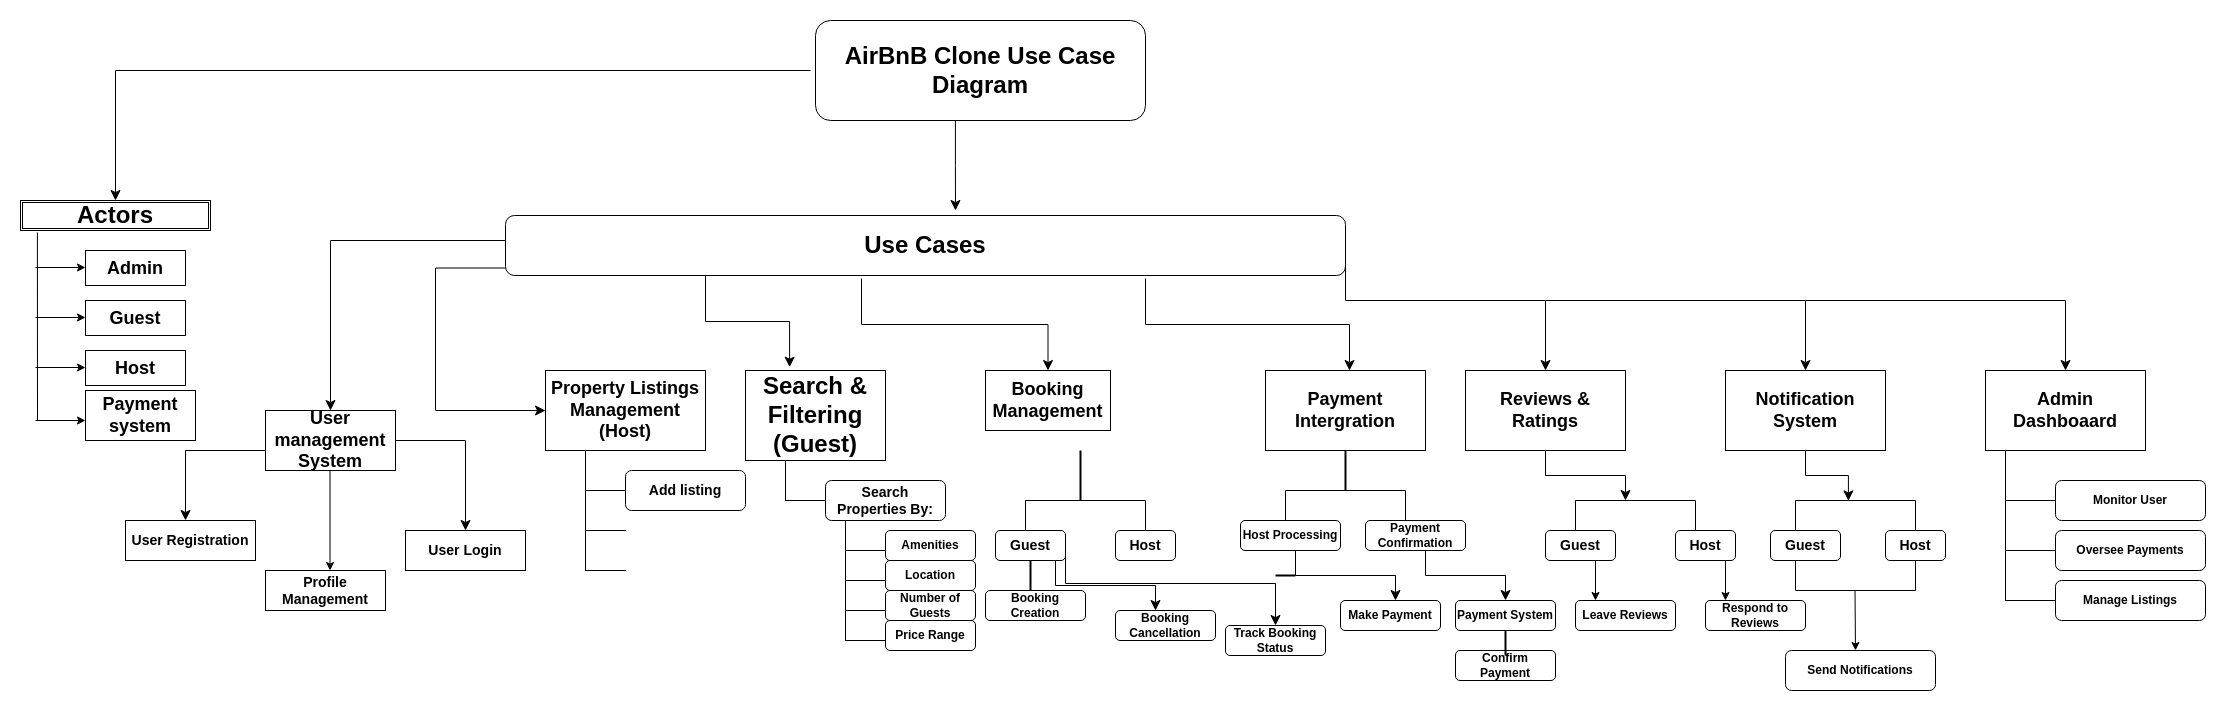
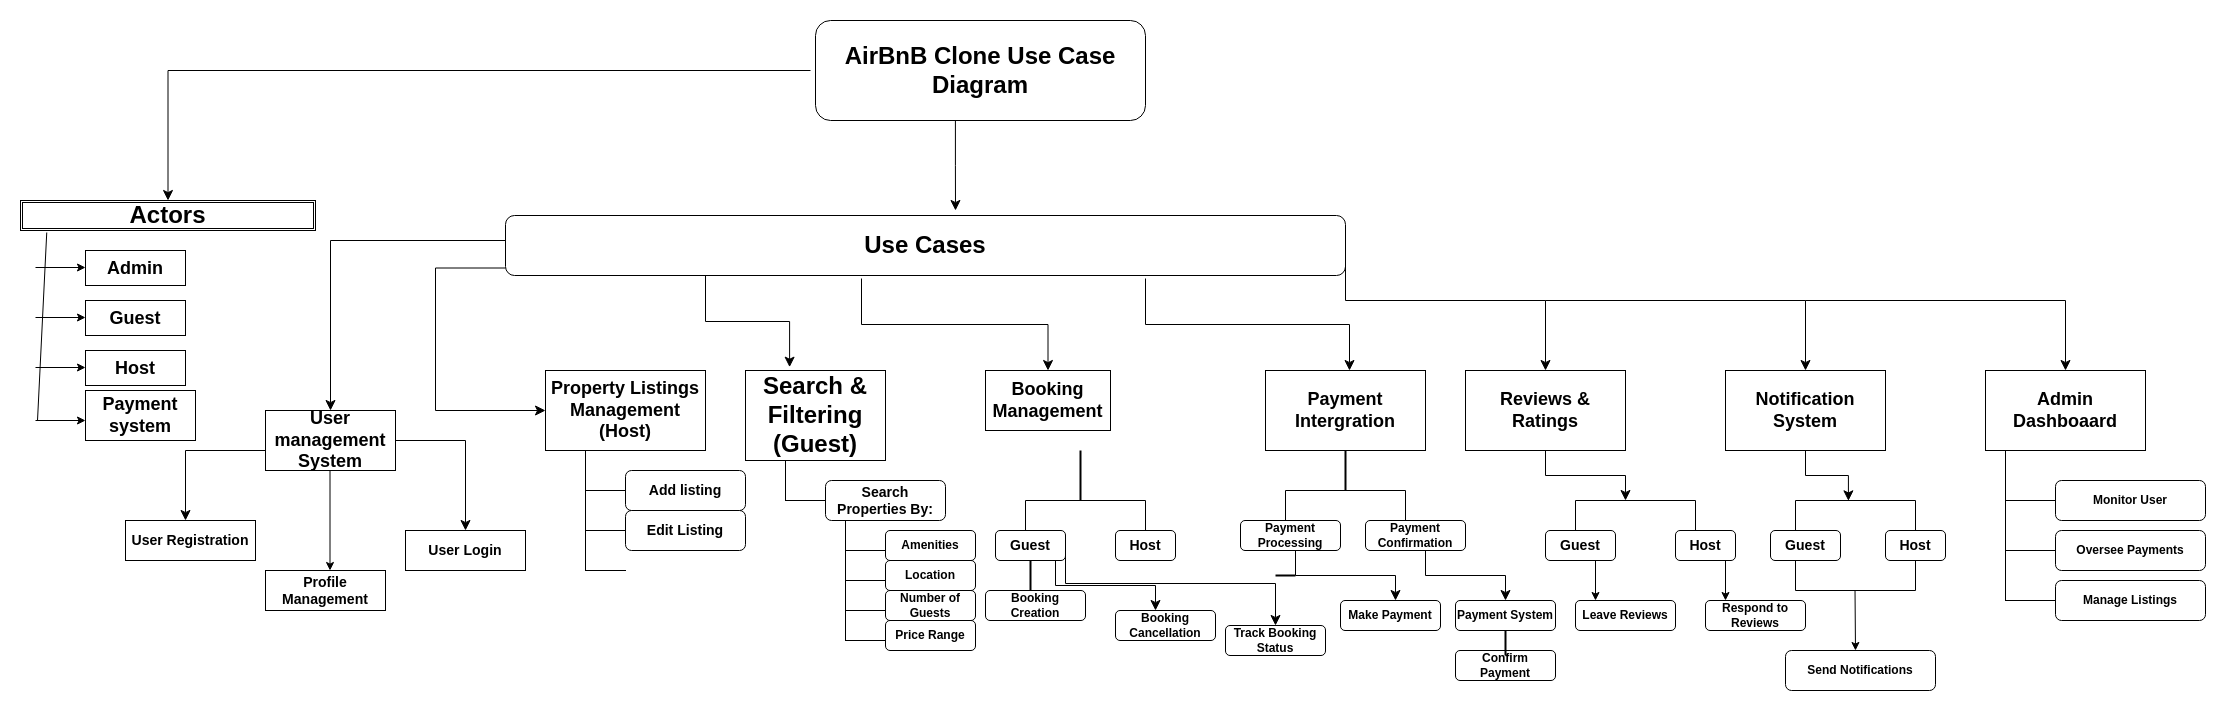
node "Actors": size 190x30 -> 295x30
node "Edit Listing": added
node "Host Processing": label "Host Processing" -> "Payment Processing"
